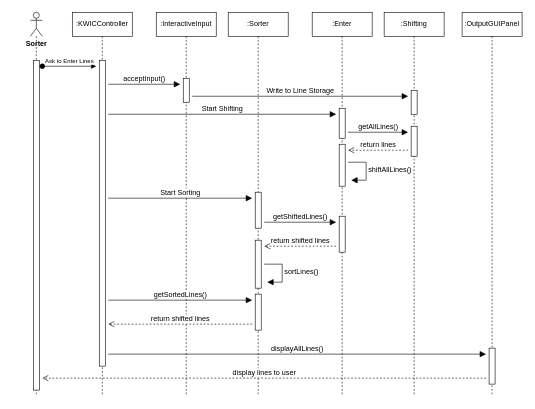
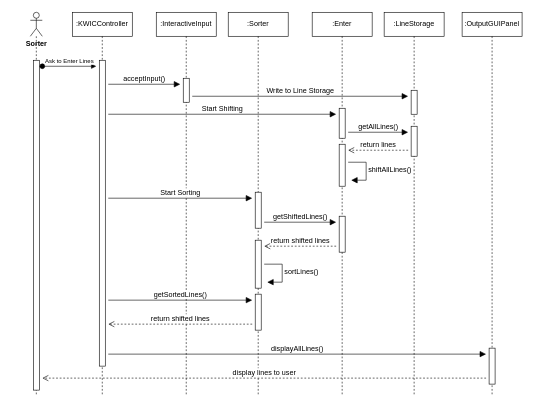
node ":Shifting": label ":Shifting" -> ":LineStorage"
